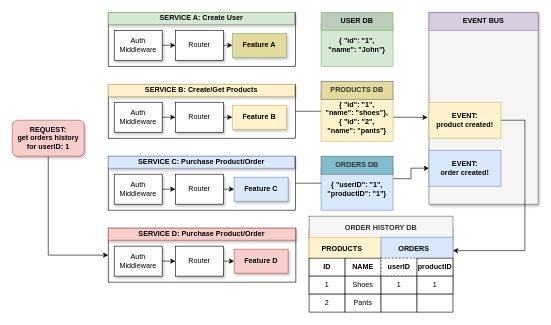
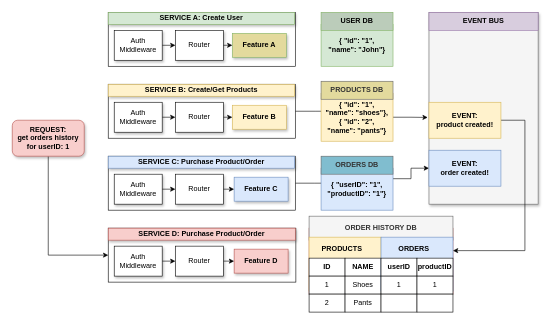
node "userID": style dashed -> solid
